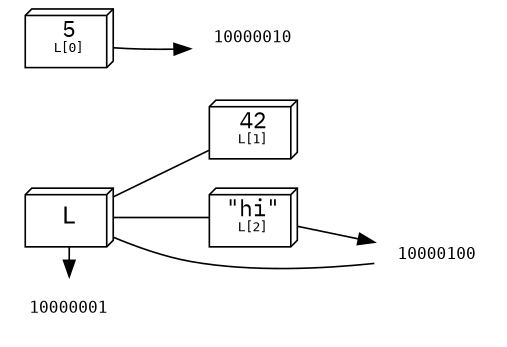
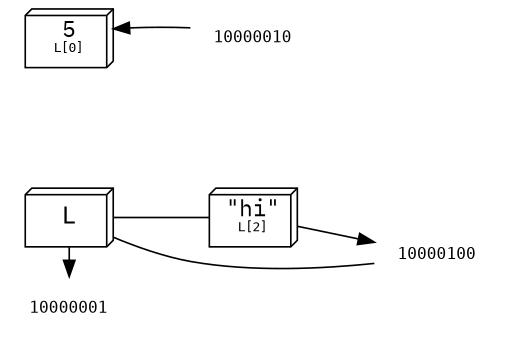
edge "5" -> "10000010": reversed
node "42": removed
